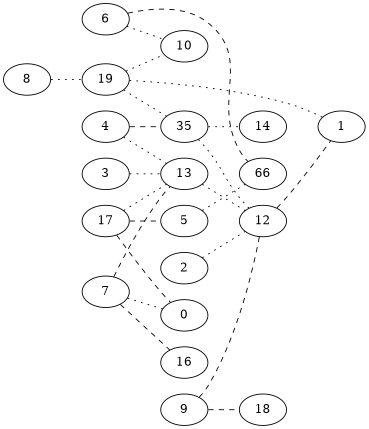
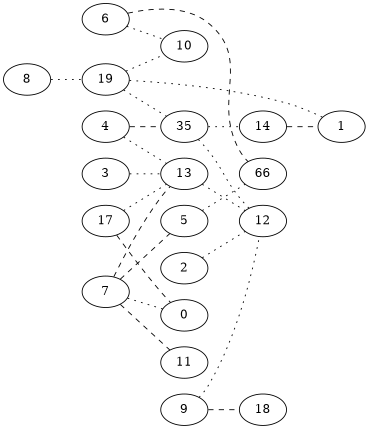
edge "1" -- "12": now "1" -- "14"
edge "17" -- "5": now "7" -- "5"
edge "12" -- "9": style dashed -> dotted
node "16": label "16" -> "11"
